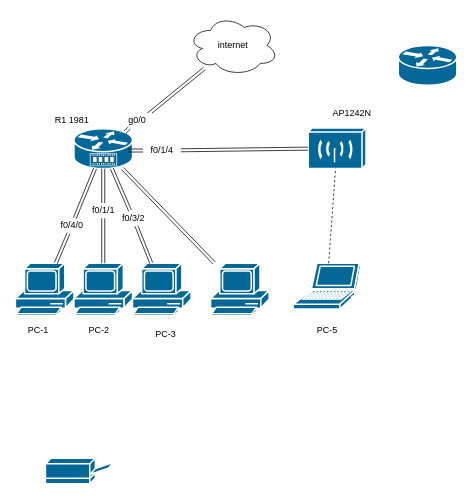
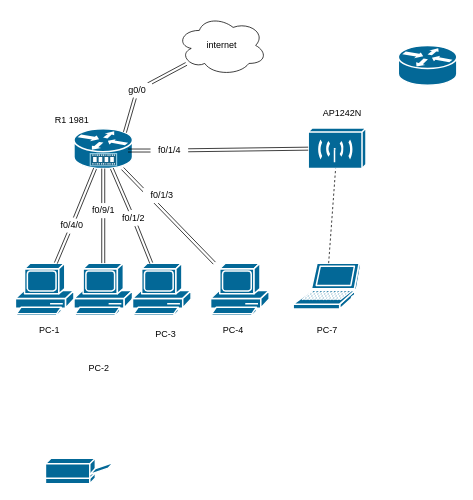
node "internet": moved (233, 45) -> (222, 45)
node "AP1242N": size 71x15 -> 53x15
node "g0/0": moved (137, 120) -> (137, 90)
node "f0/1/4": moved (162, 150) -> (169, 150)
node "f0/1/3": added
node "f0/1/1": label "f0/1/1" -> "f0/9/1"
node "f0/3/2": label "f0/3/2" -> "f0/1/2"
node "PC-1": moved (38, 330) -> (49, 330)
node "PC-2": moved (99, 330) -> (99, 368)
node "PC-4": added
node "PC-5": label "PC-5" -> "PC-7"
